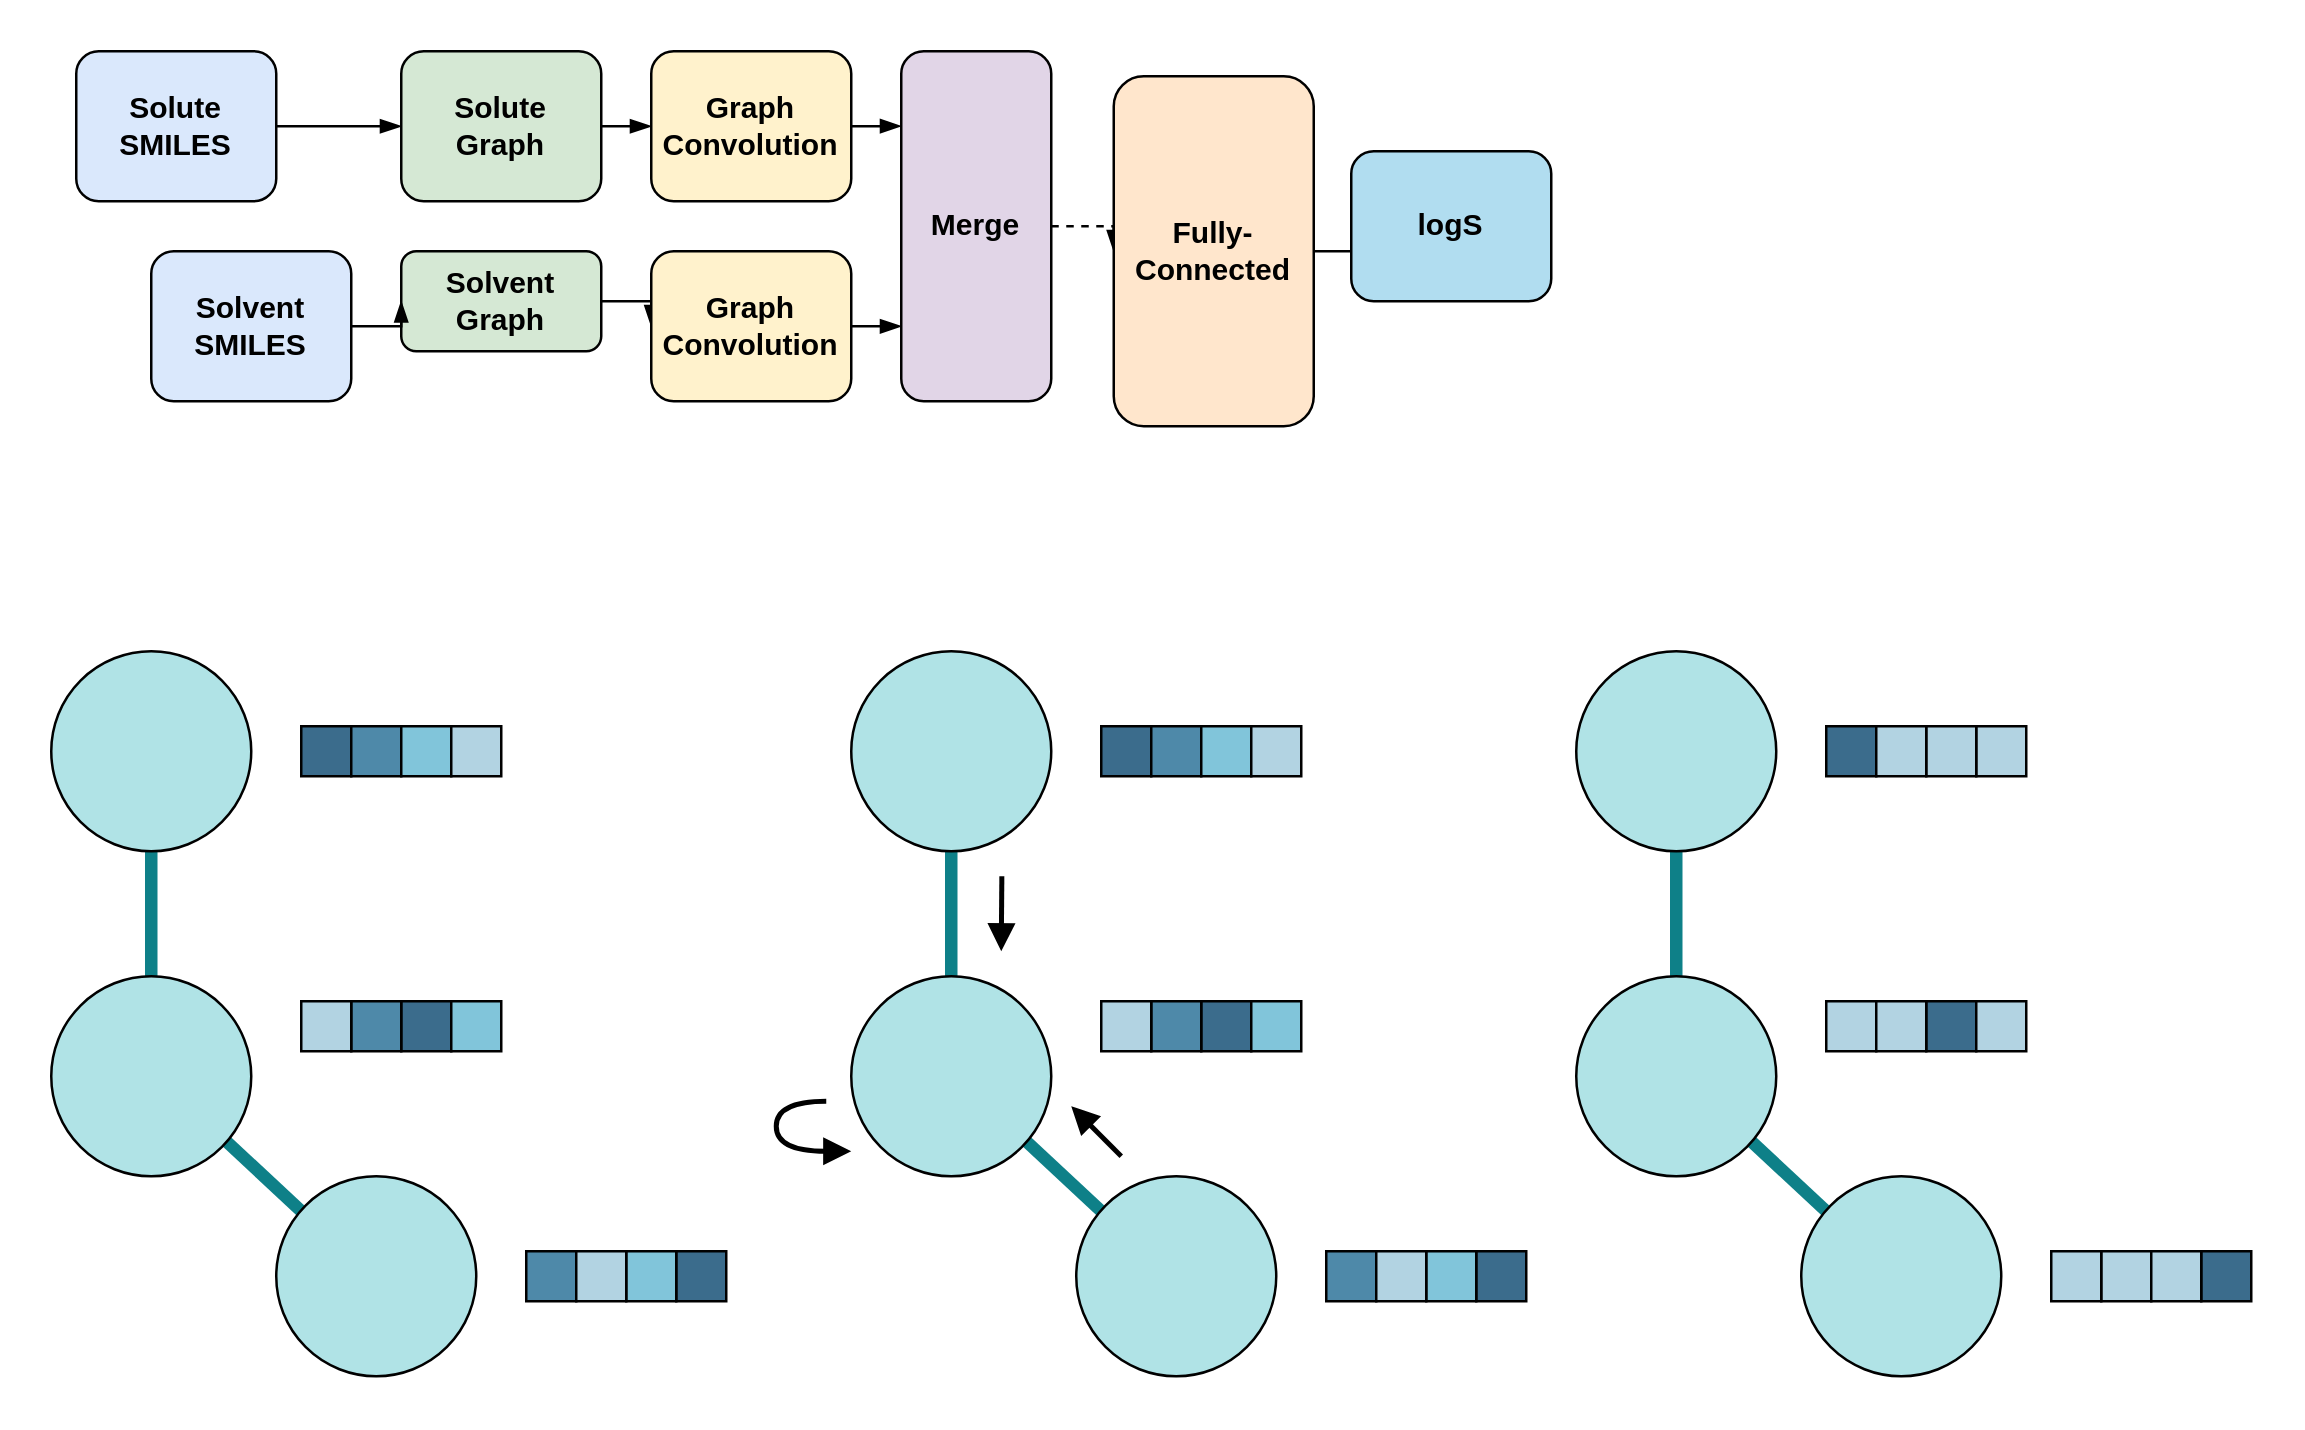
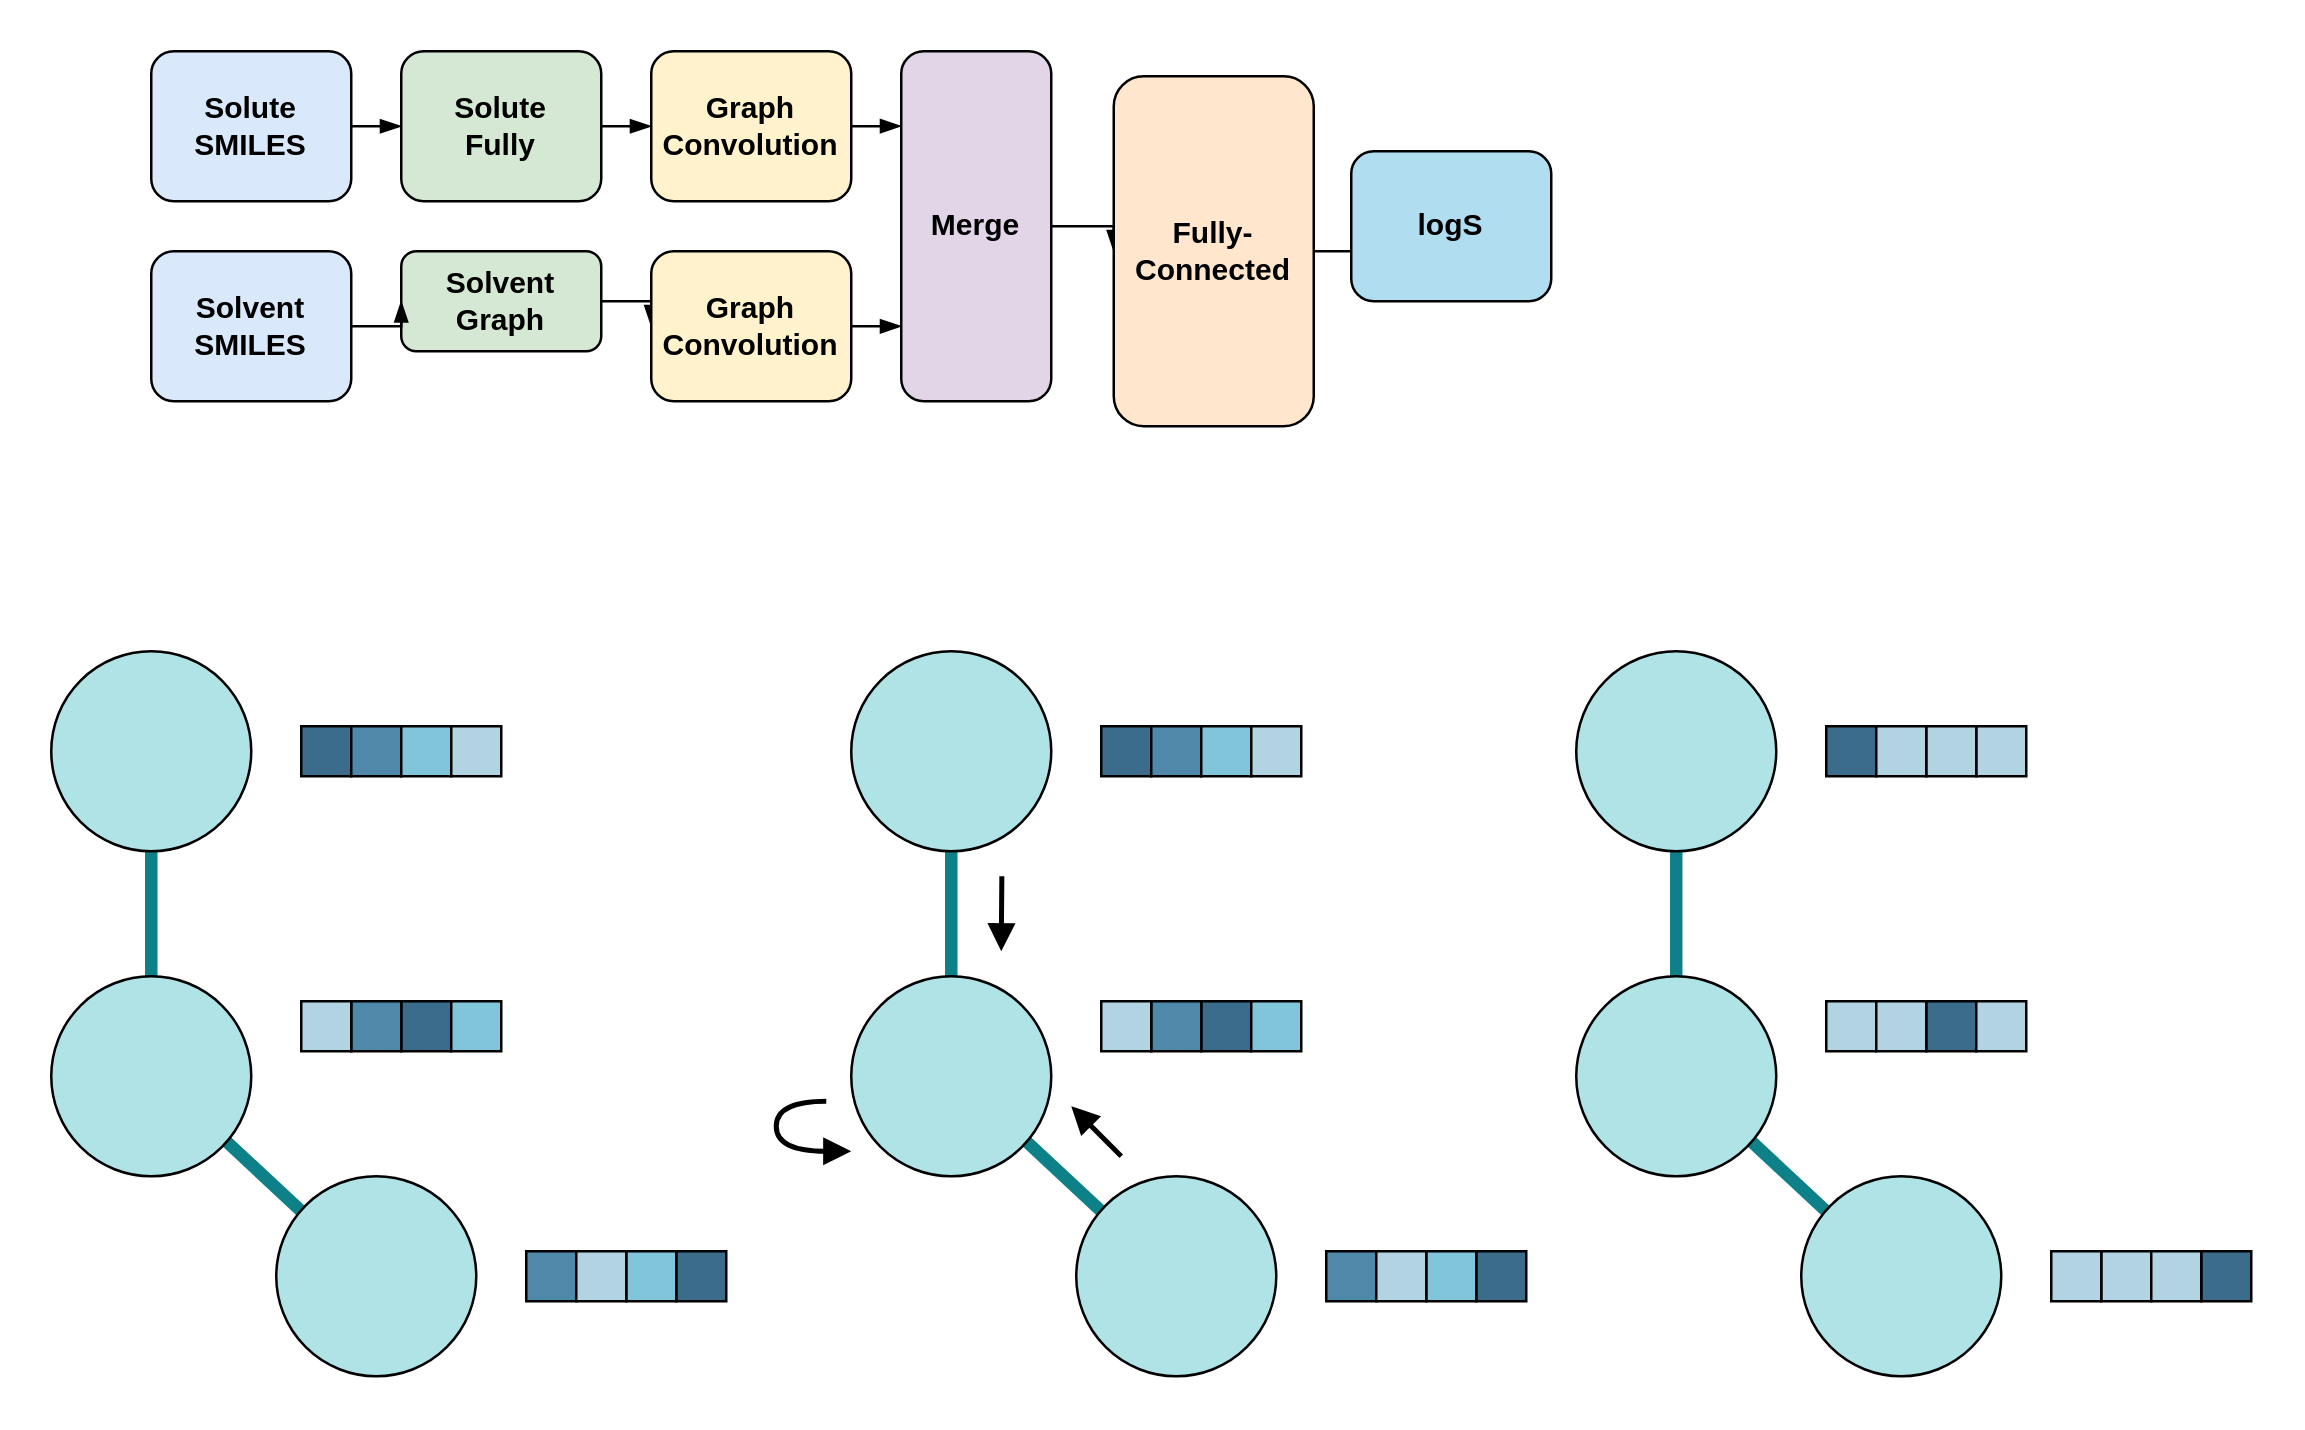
node "Solute SMILES": moved (176, 126) -> (251, 126)
node "Solute Graph": label "Solute Graph" -> "Solute Fully"
edge "Merge" -> "Fully-Connected": style dashed -> solid
